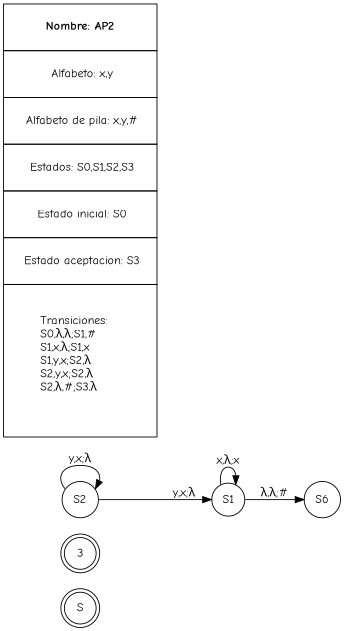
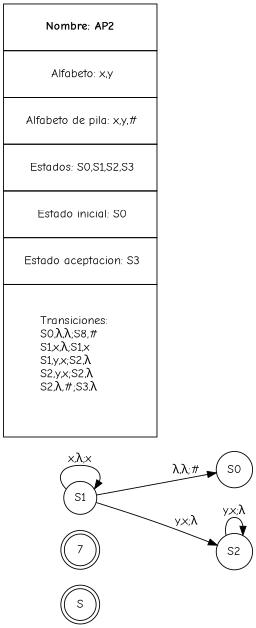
node "Nombre: AP2": text "S0,λ,λ;S1,#" -> "S0,λ,λ;S8,#"
edge "S2" -> "S1": reversed
node "S6": label "S6" -> "S0"
node "3": label "3" -> "7"
